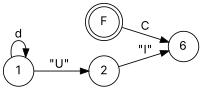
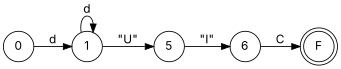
edge "F" -> "6": reversed
node "0": added
node "2": label "2" -> "5"
